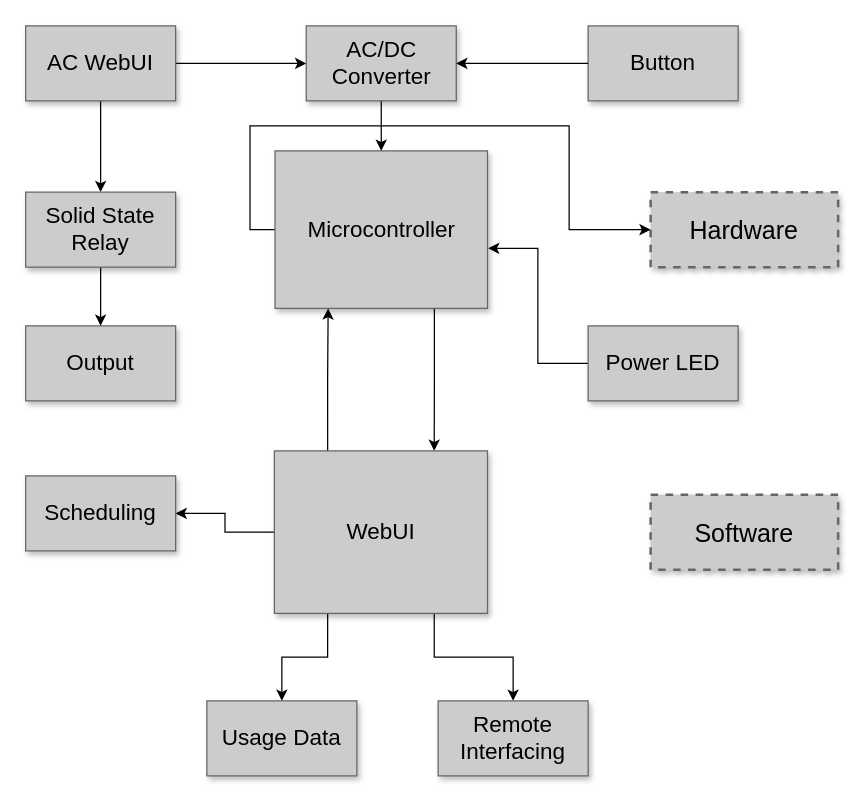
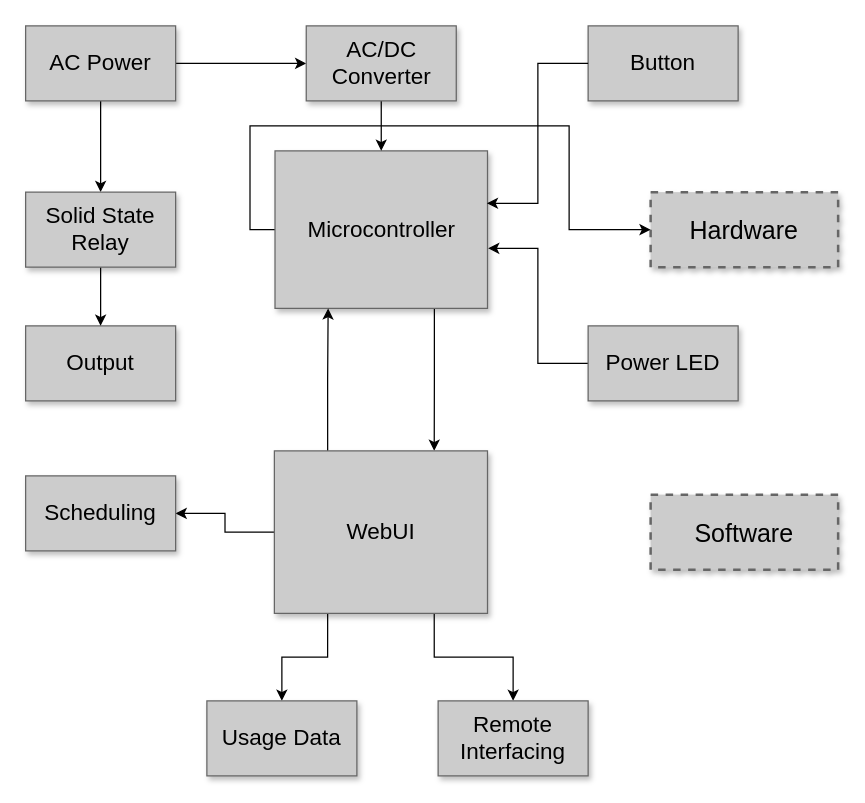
node "AC WebUI": label "AC WebUI" -> "AC Power"
edge "Button" -> "AC/DC Converter": now "Button" -> "Microcontroller"
